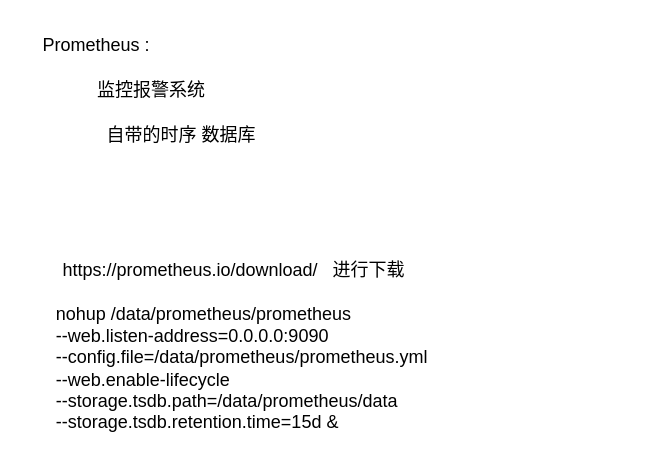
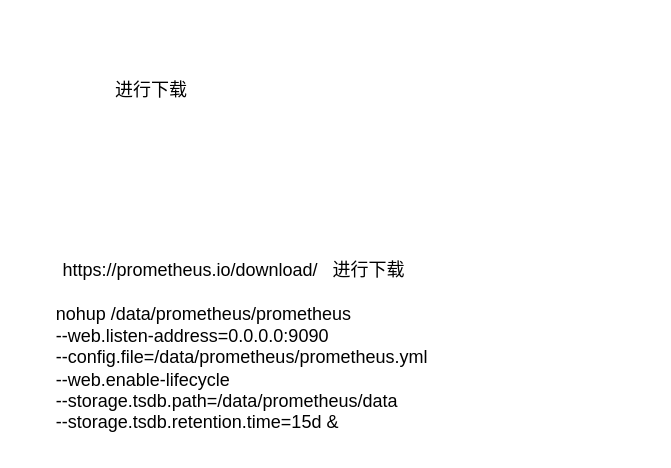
node "Prometheus :": removed
node "监控报警系统": label "监控报警系统" -> "进行下载"
node "自带的时序 数据库": removed
